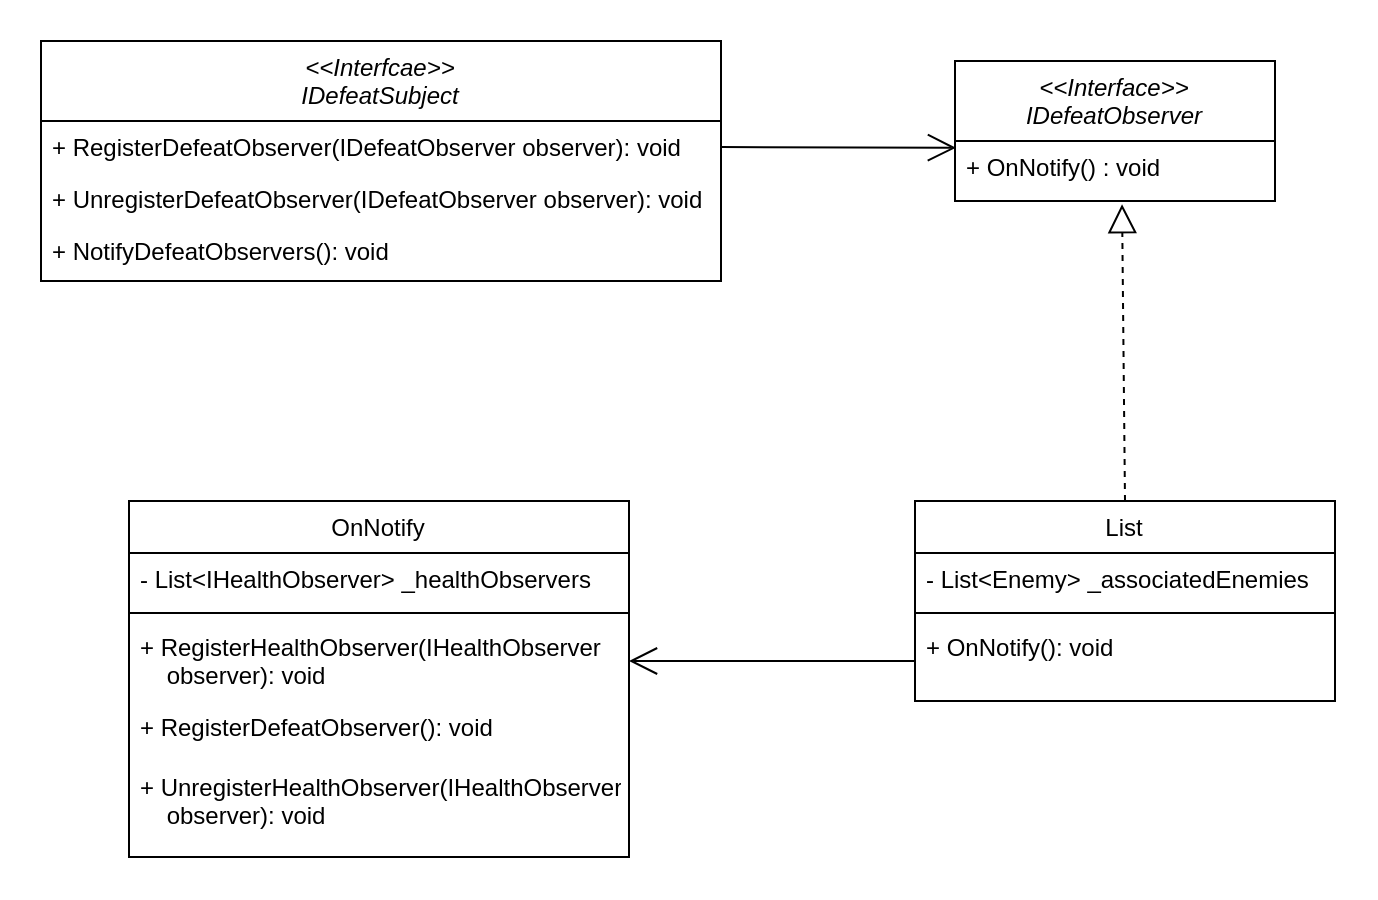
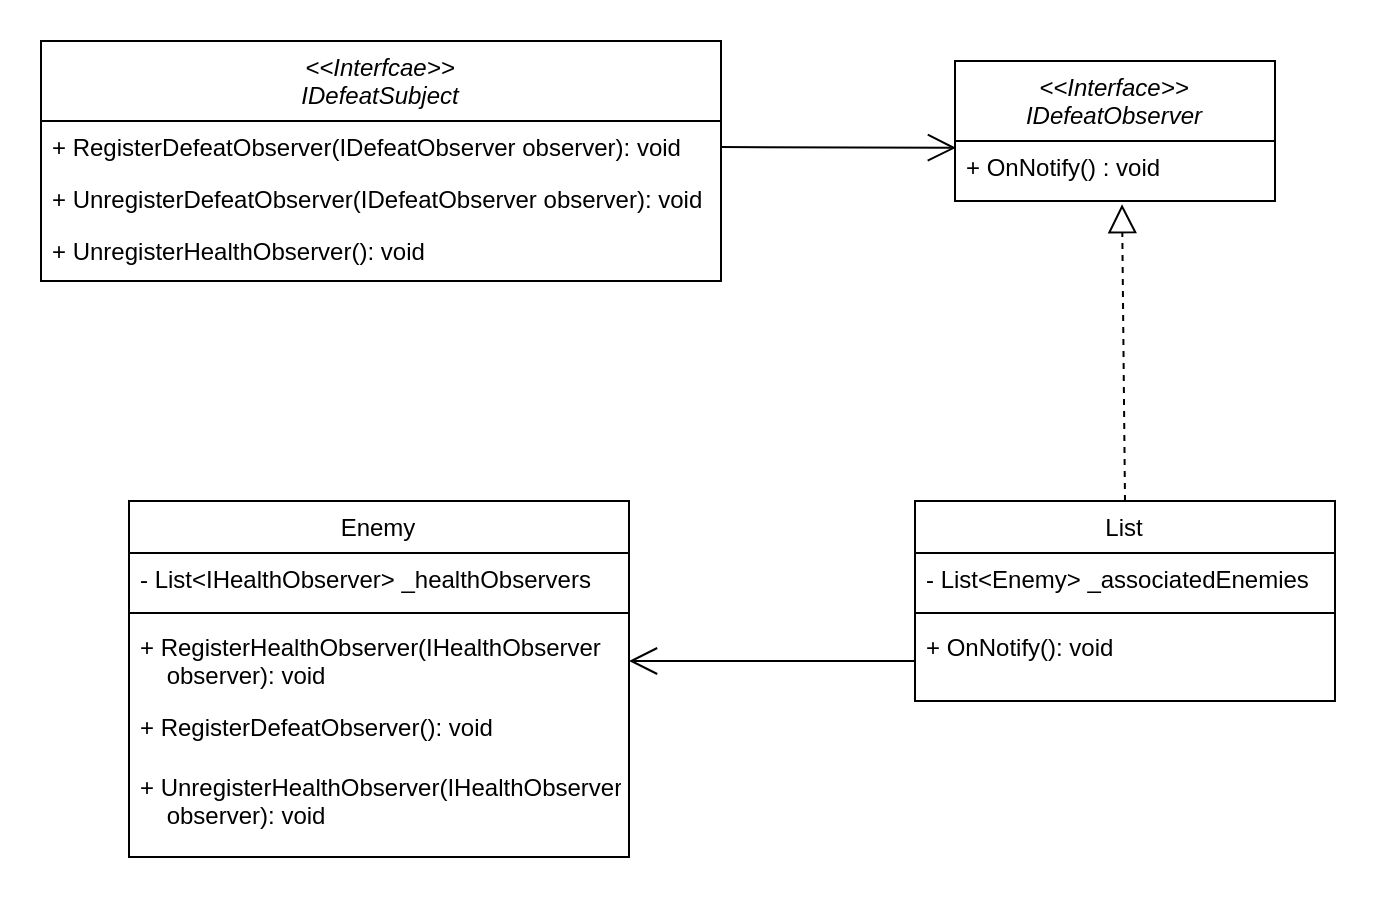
node "+ NotifyDefeatObservers(): void": label "+ NotifyDefeatObservers(): void" -> "+ UnregisterHealthObserver(): void"
node "OnNotify": label "OnNotify" -> "Enemy"
